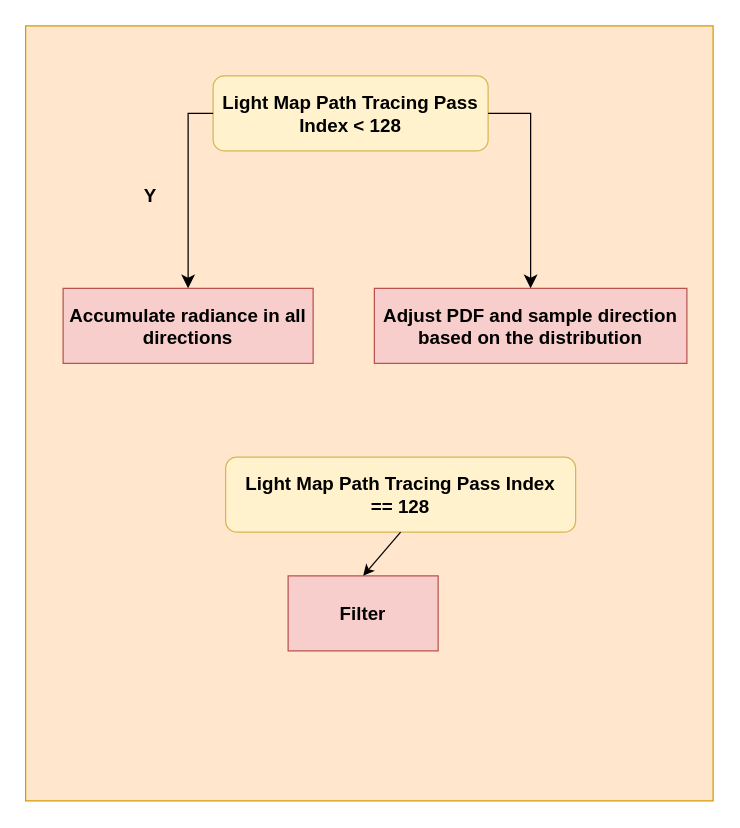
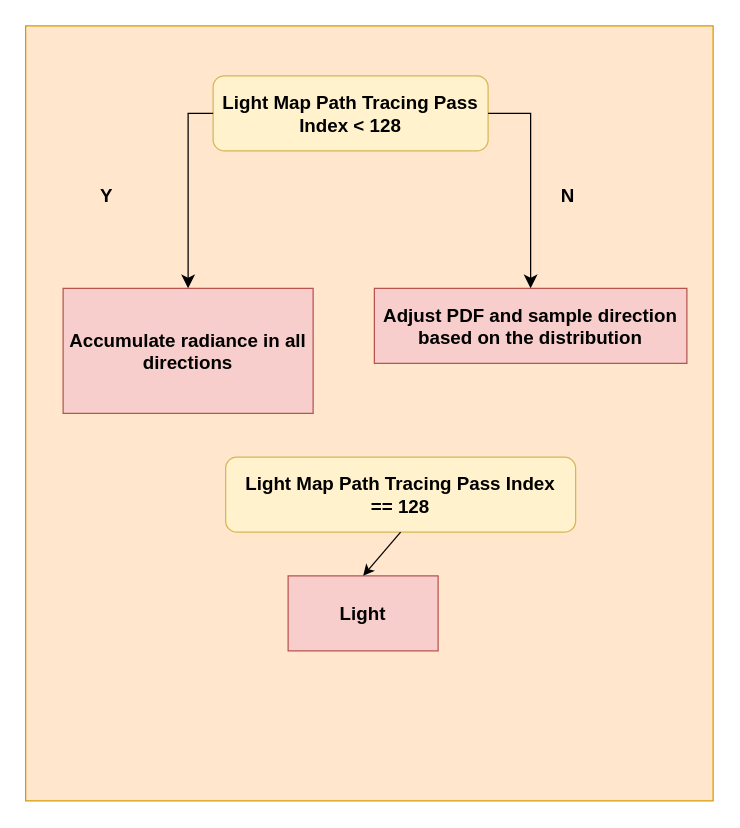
node "Y": moved (151, 194) -> (107, 194)
node "N": added
node "Accumulate radiance in all directions": size 250x75 -> 250x125
node "Filter": label "Filter" -> "Light"
